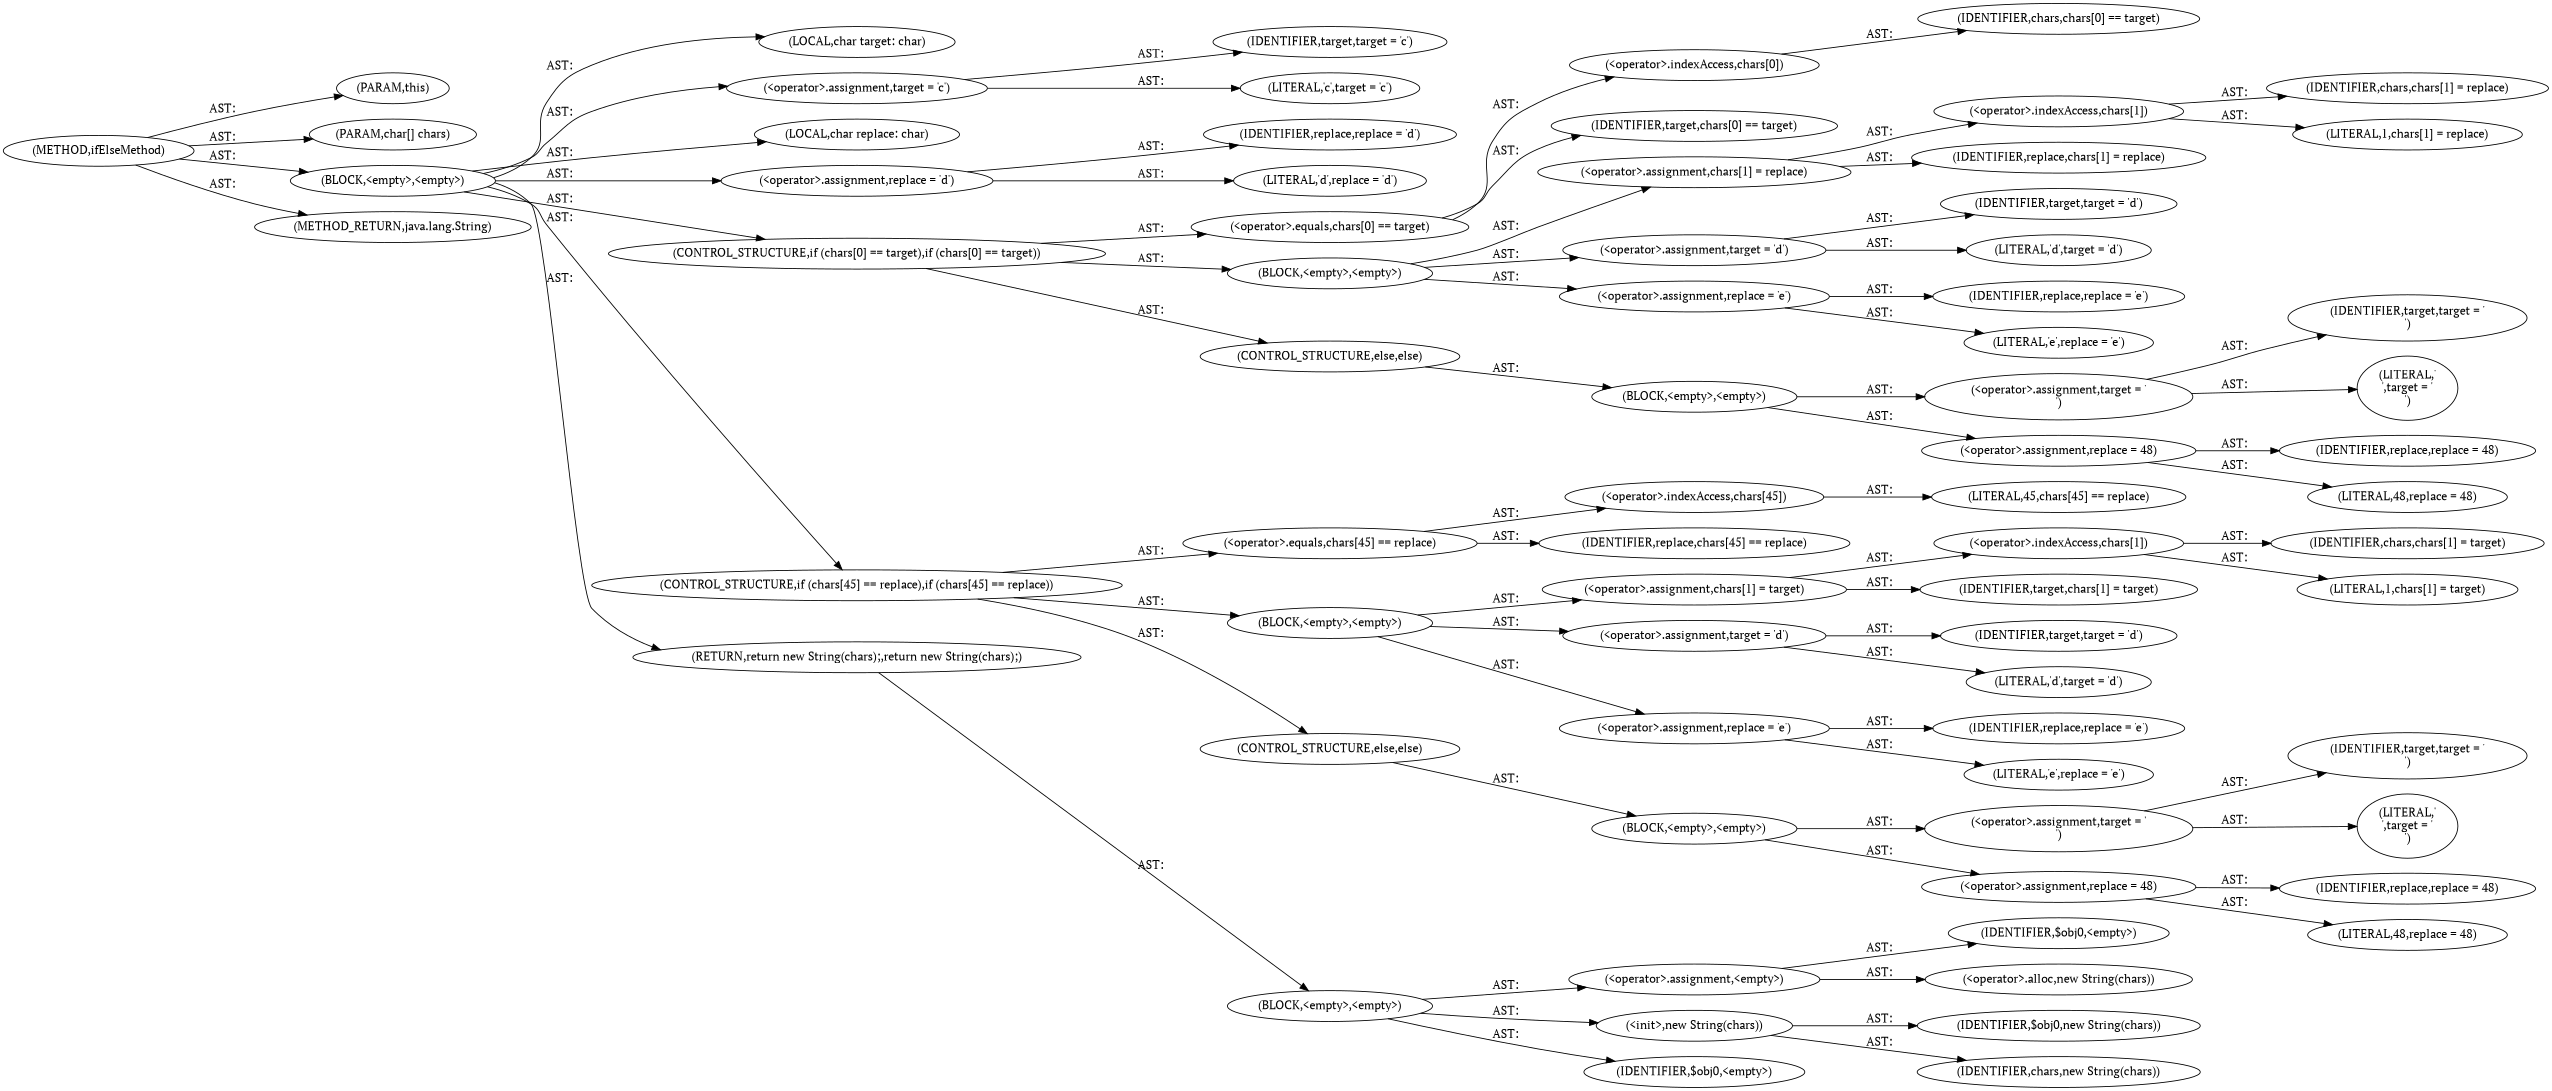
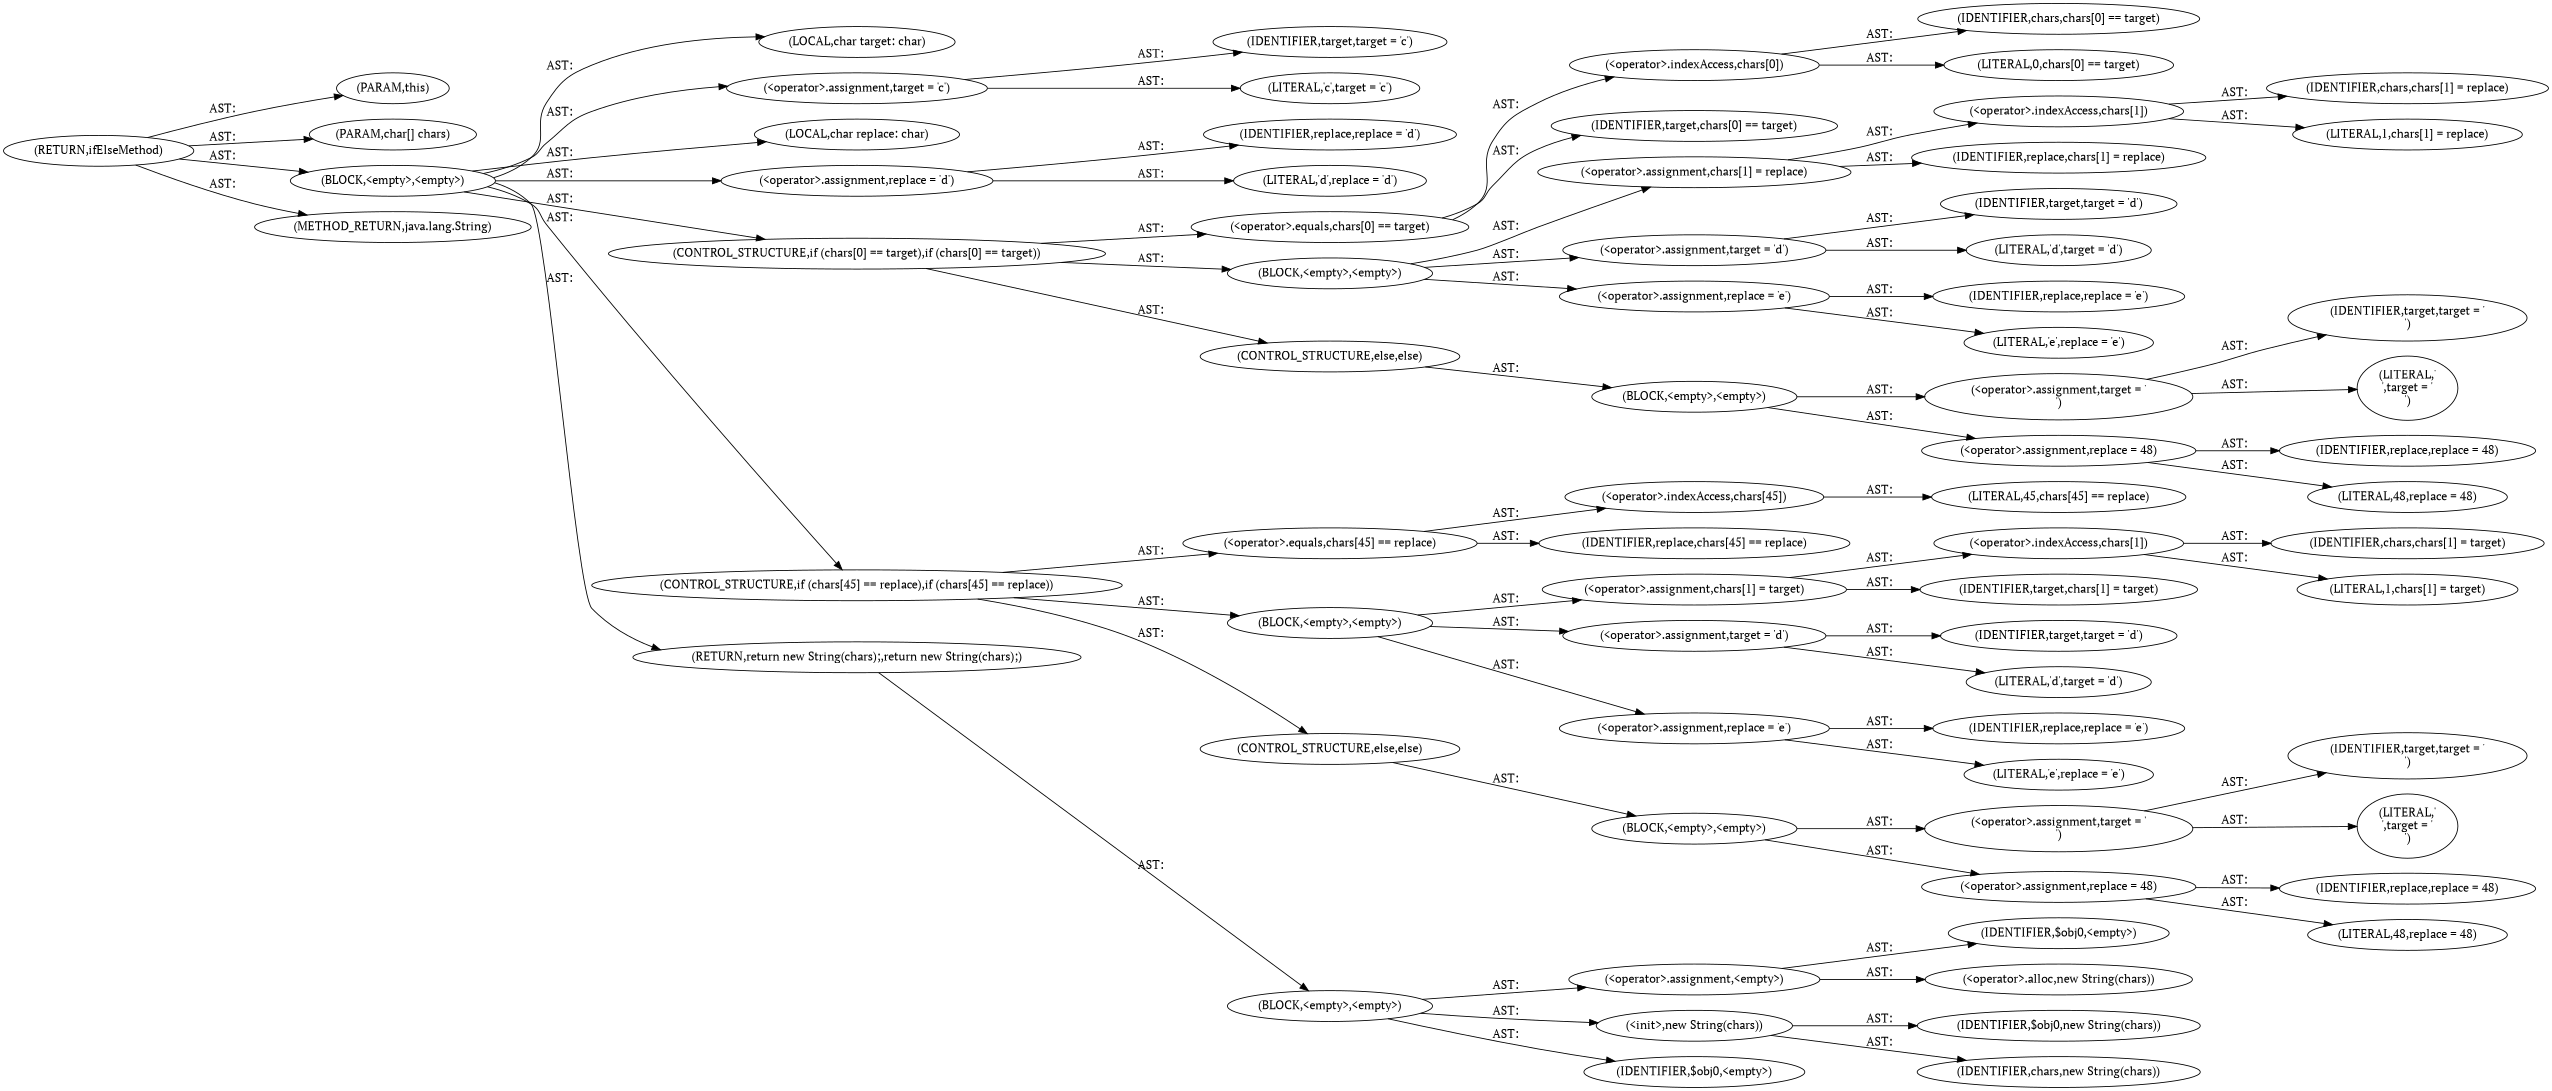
node "(LITERAL,0,chars[0] == target)": added
node "(METHOD,ifElseMethod)": label "(METHOD,ifElseMethod)" -> "(RETURN,ifElseMethod)"
